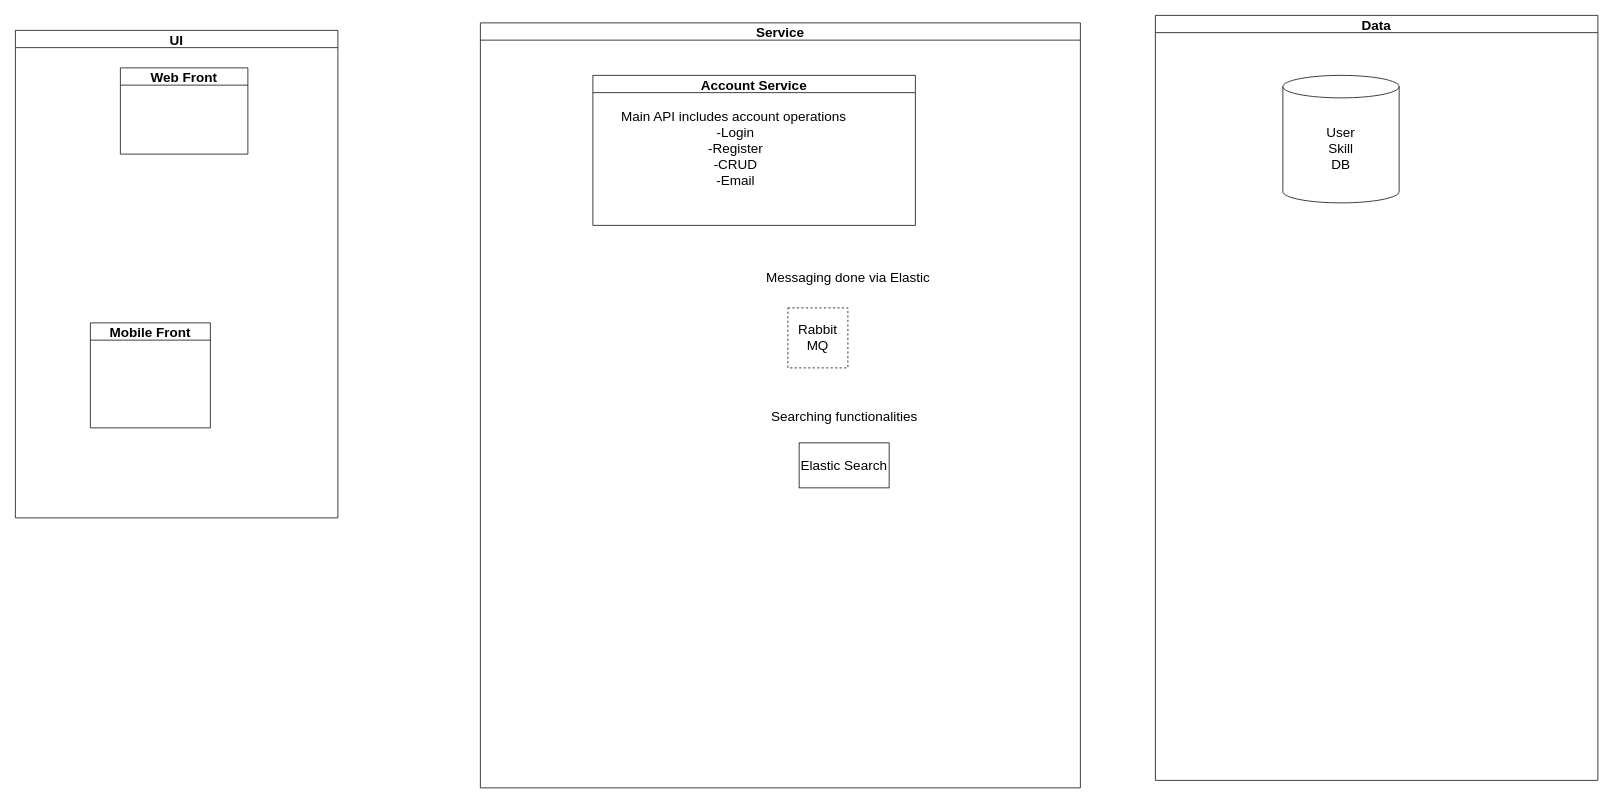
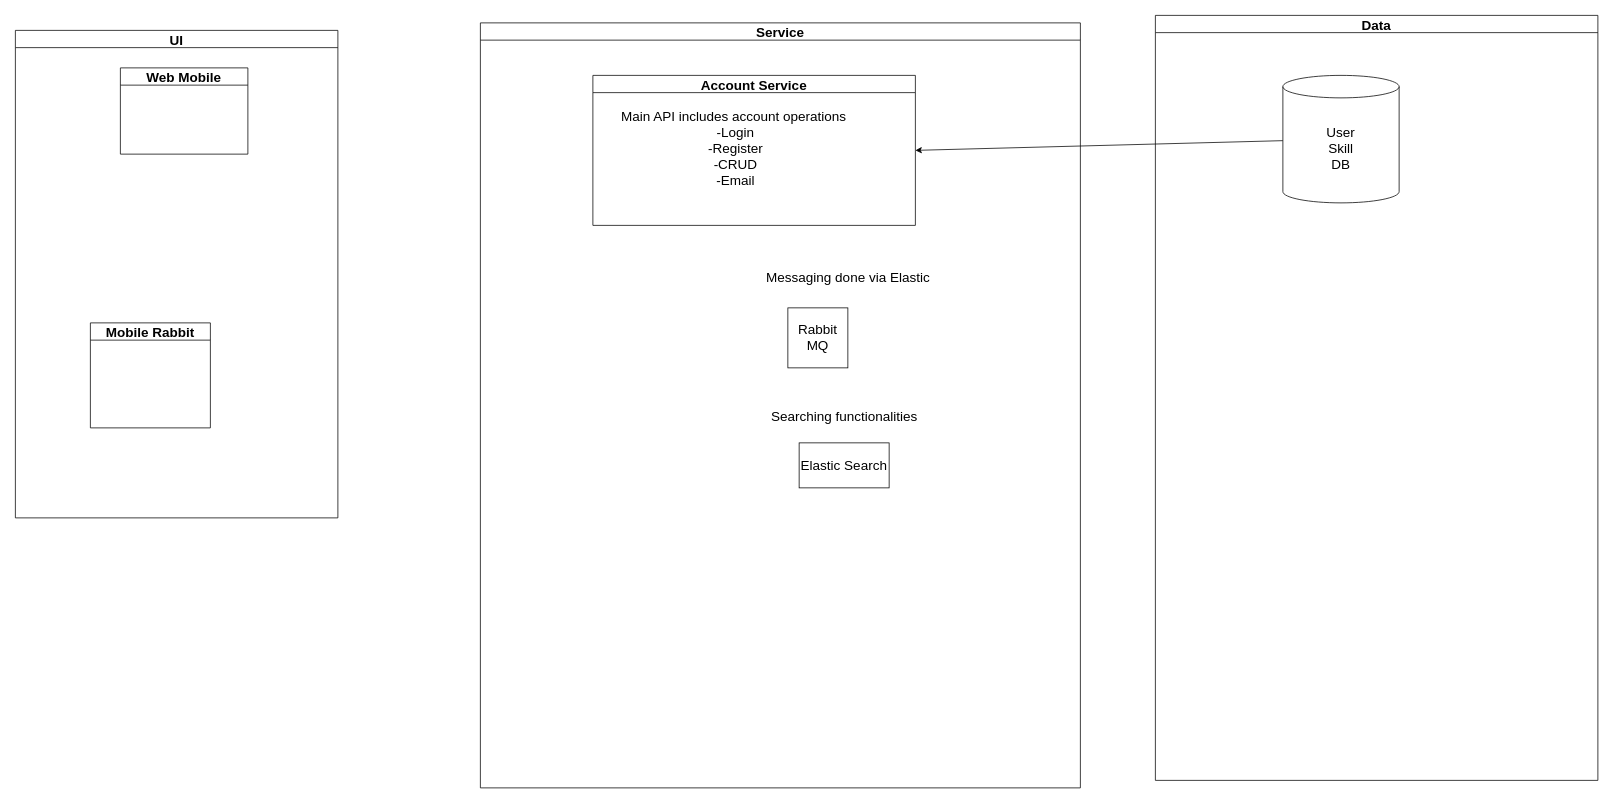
node "Web Front": label "Web Front" -> "Web Mobile"
edge "UserSkillDB" -> "Account Service": added
node "Mobile Front": label "Mobile Front" -> "Mobile Rabbit"
node "Rabbit MQ": style dashed -> solid
